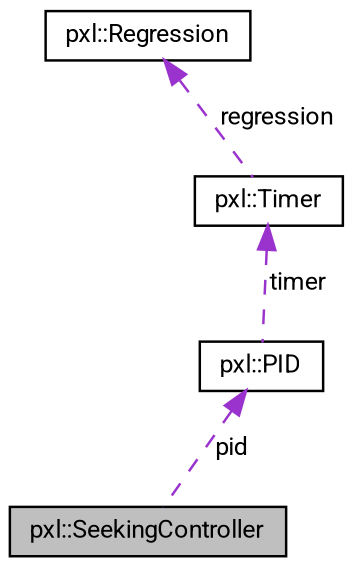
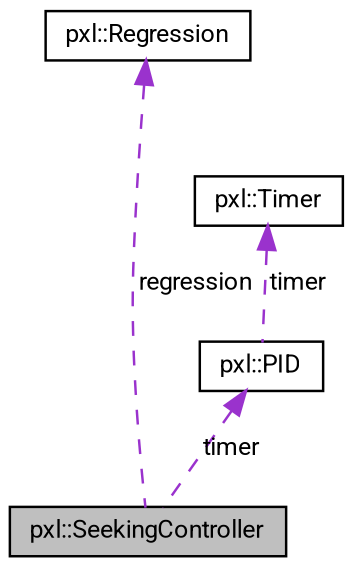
edge "pxl::Timer" -> "pxl::Regression": now "pxl::SeekingController" -> "pxl::Regression"
edge "pxl::SeekingController" -> "pxl::PID": label " pid" -> " timer"
